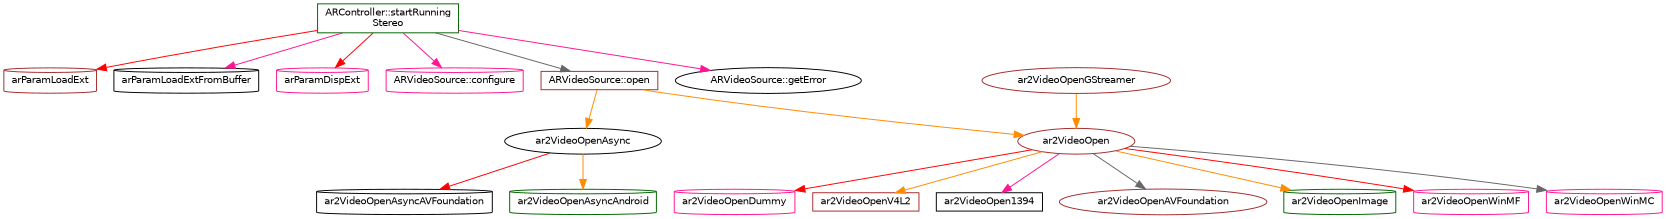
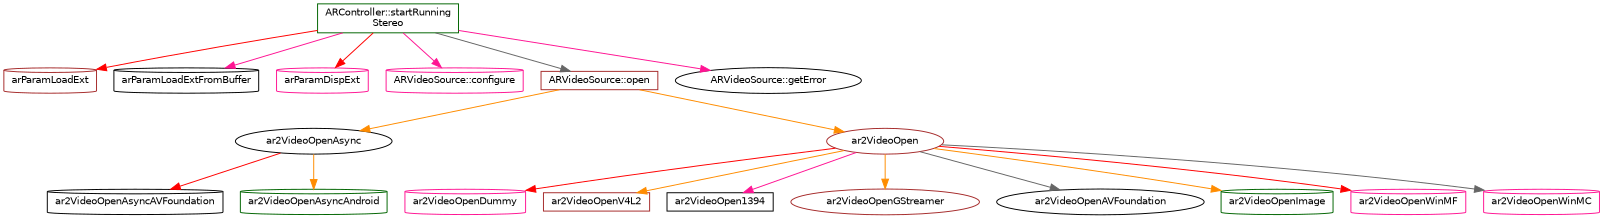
edge "ar2VideoOpenGStreamer" -> "ar2VideoOpen": reversed
node "ar2VideoOpenAVFoundation": color brown -> black
